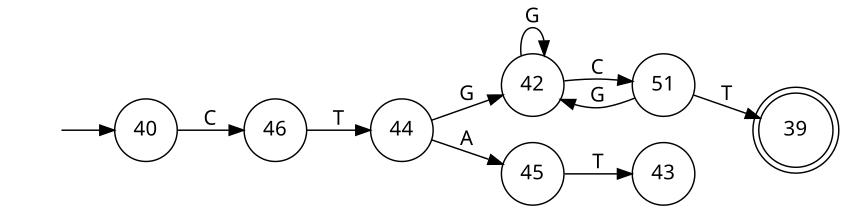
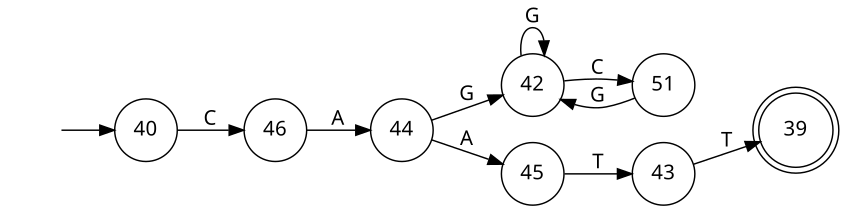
edge "51" -> "39": now "43" -> "39"
edge "46" -> "44": label "T" -> "A"
